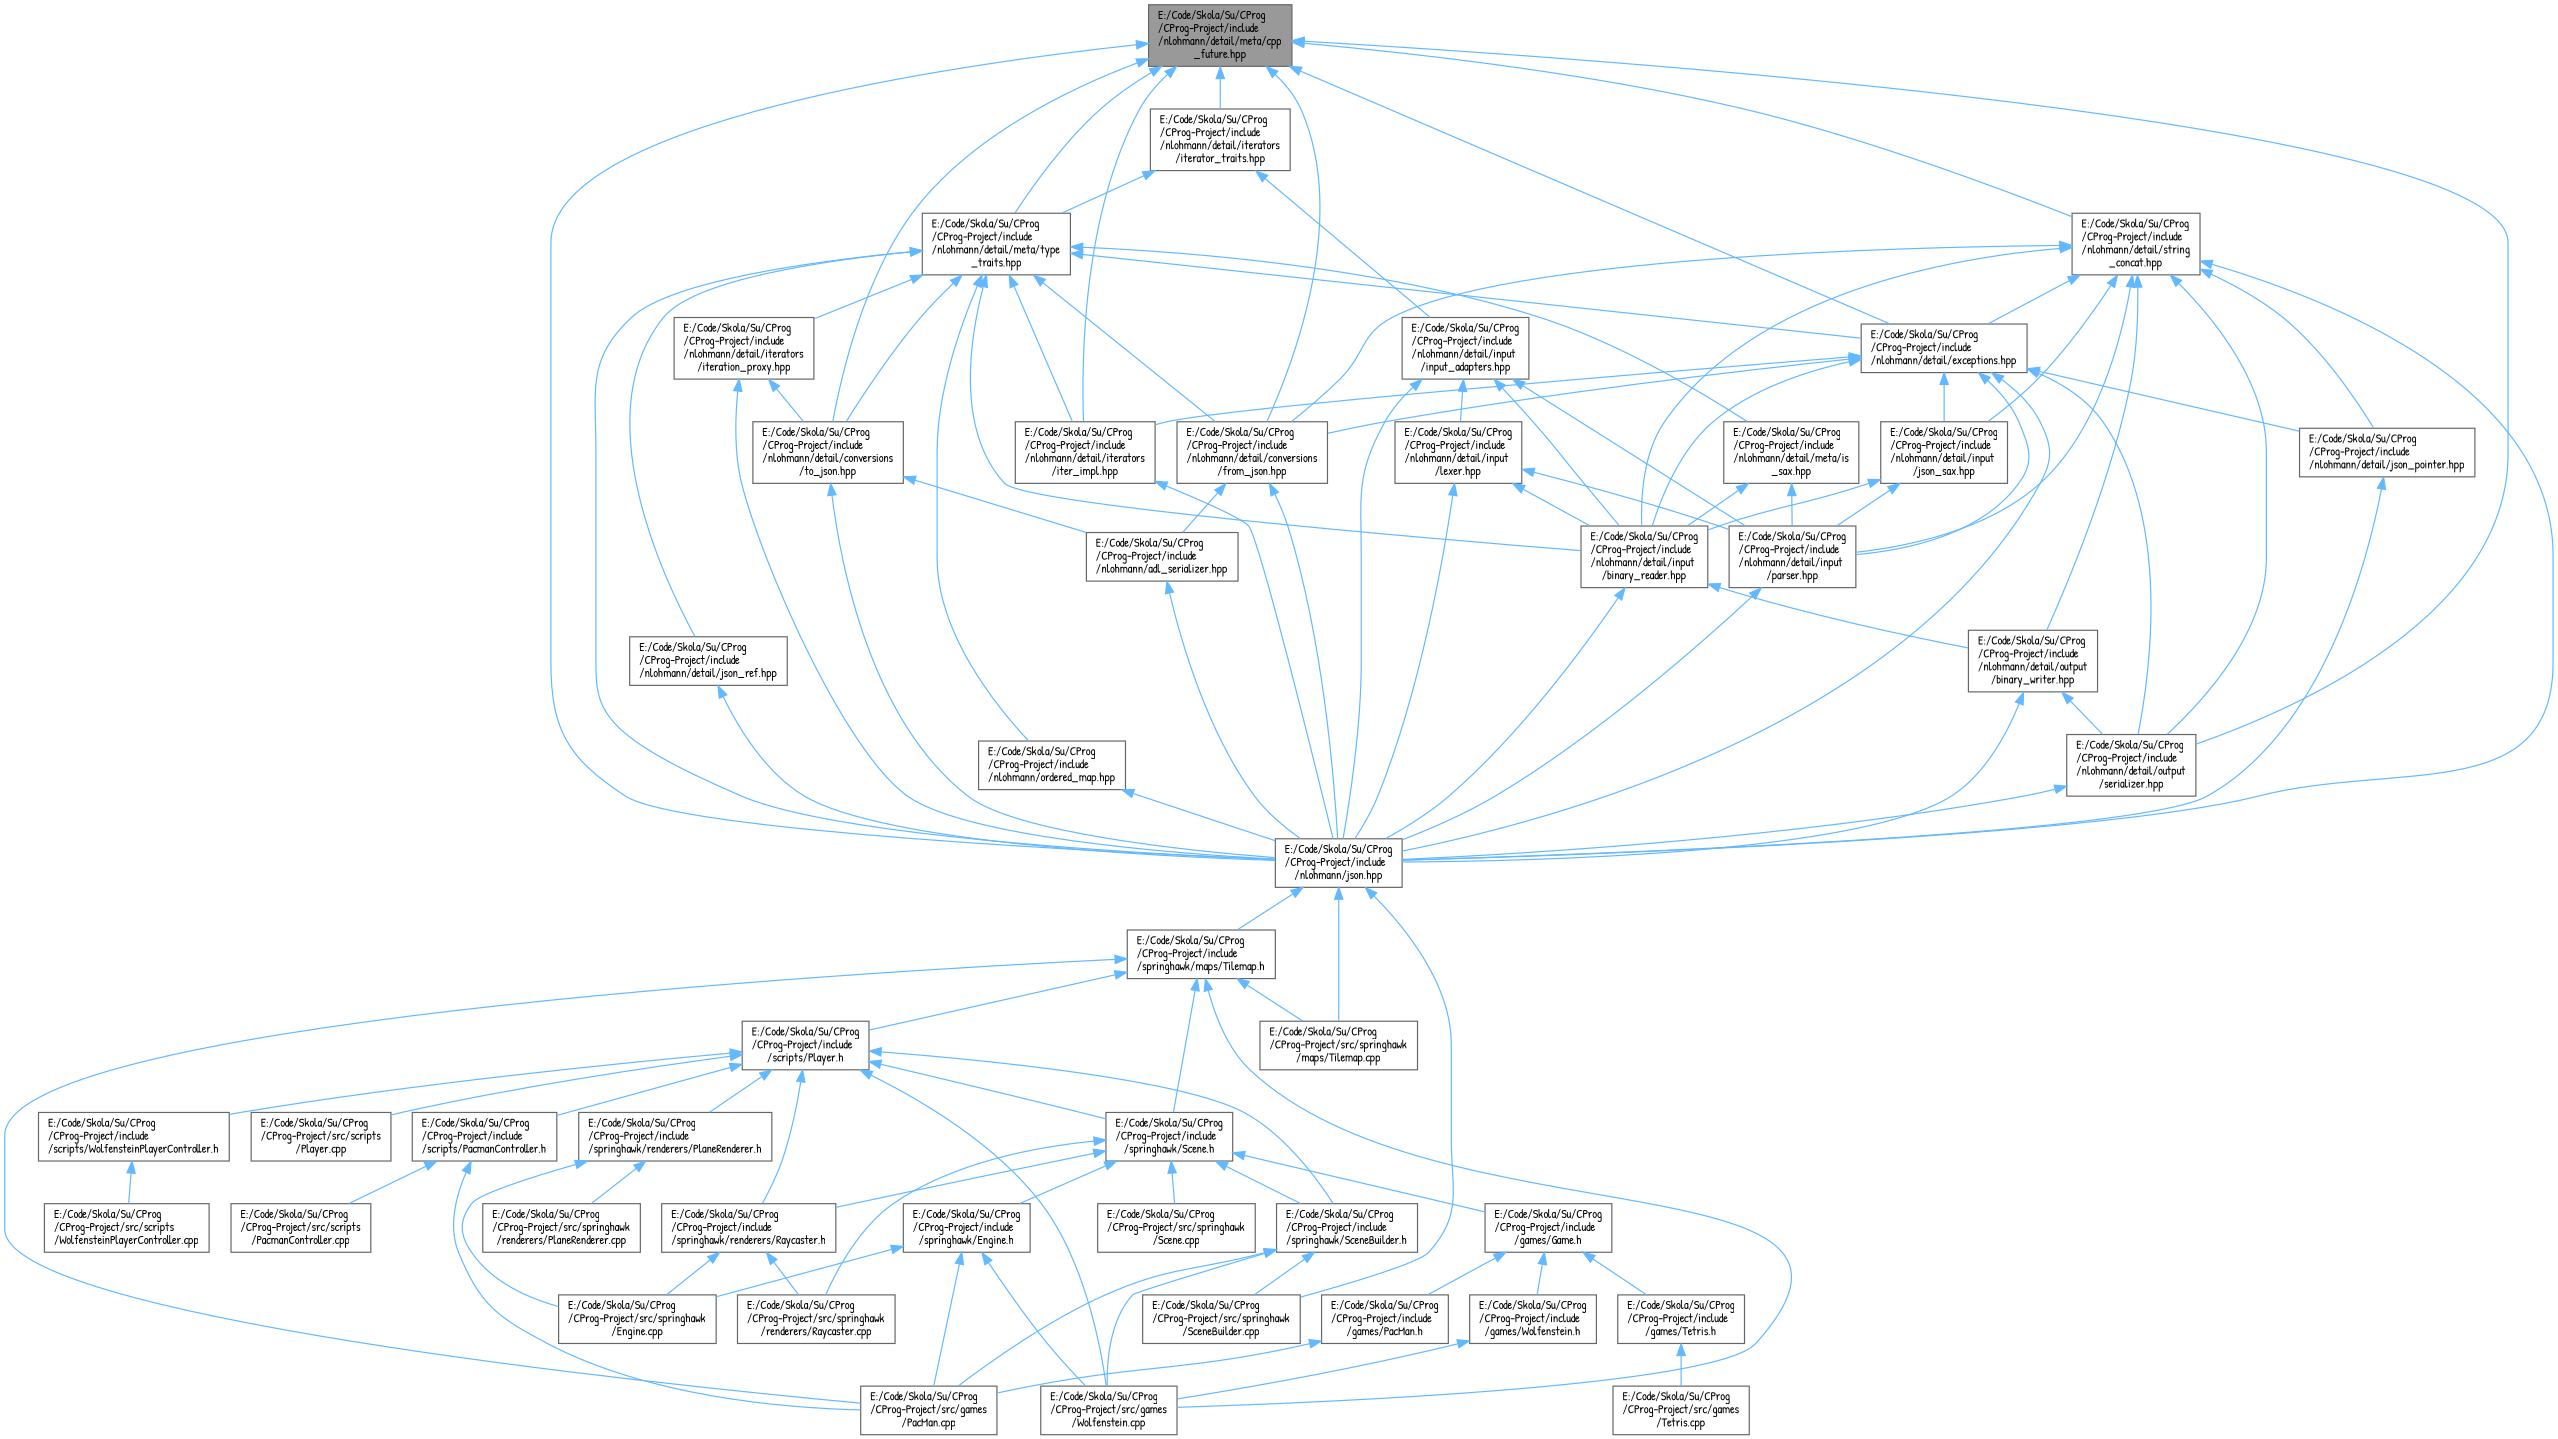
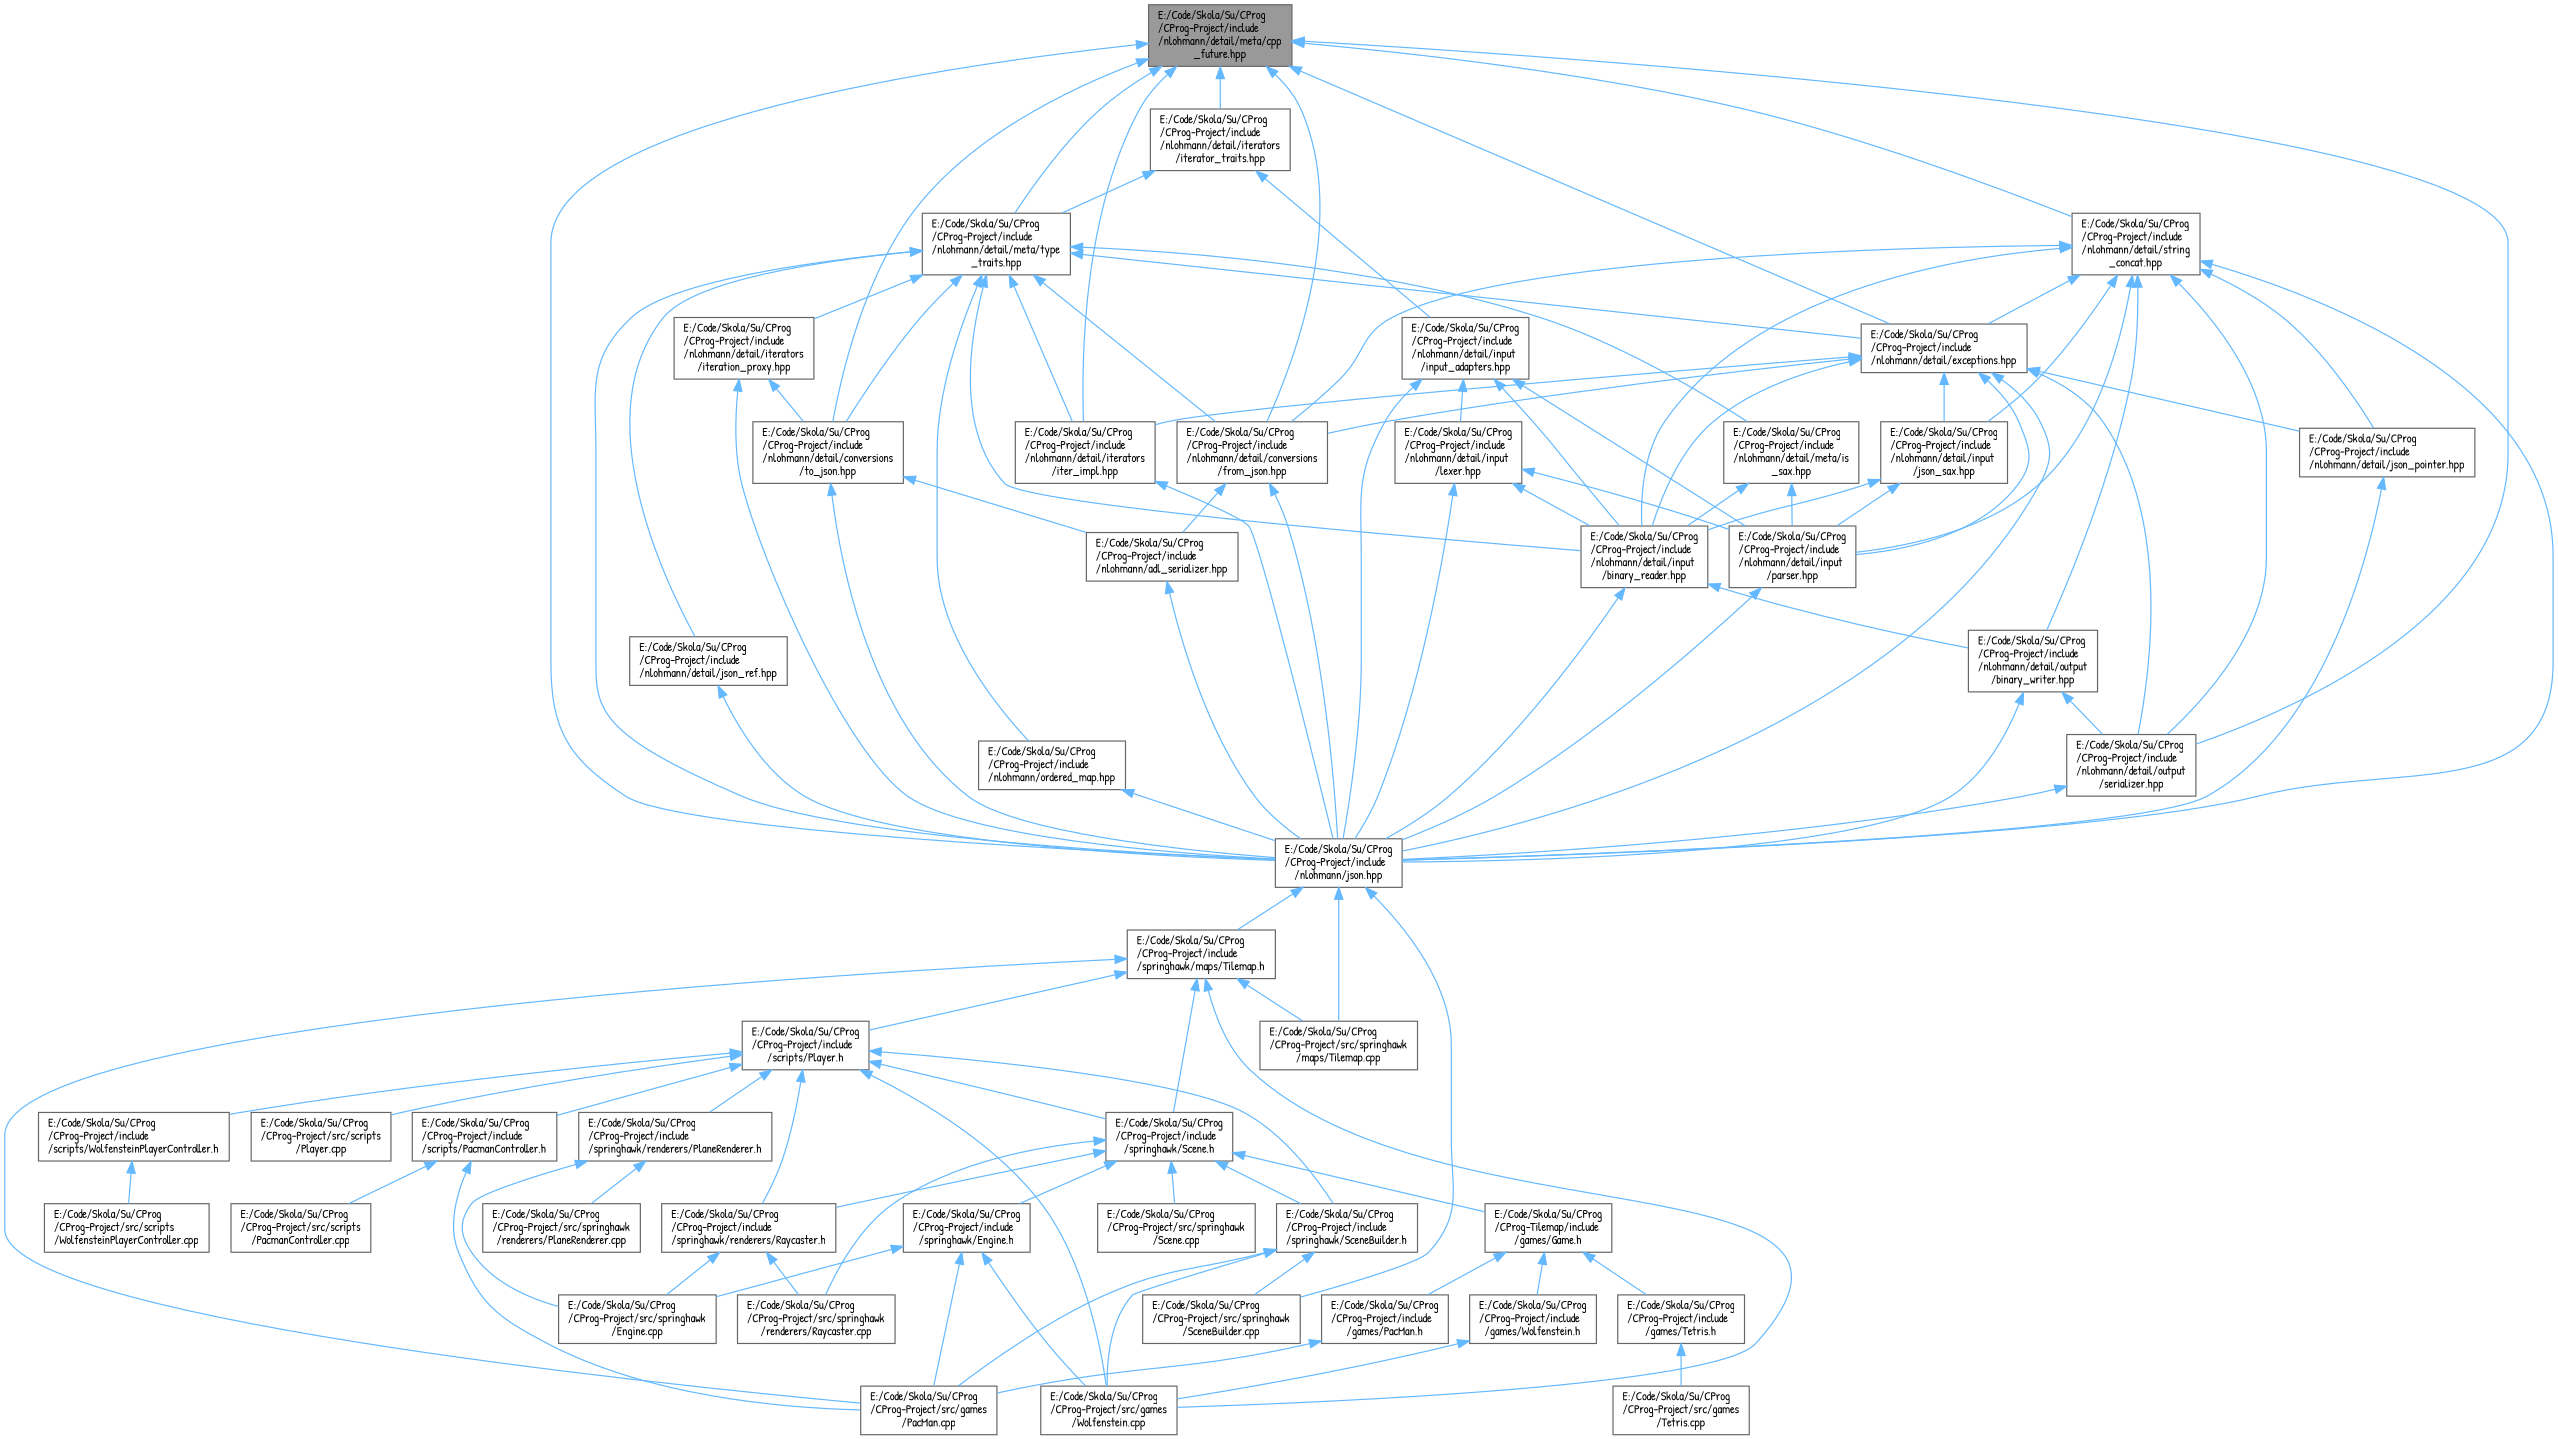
node "E:/Code/Skola/Su/CProg /CProg-Project/include /games/Game.h": label "E:/Code/Skola/Su/CProg /CProg-Project/include /games/Game.h" -> "E:/Code/Skola/Su/CProg /CProg-Tilemap/include /games/Game.h"
